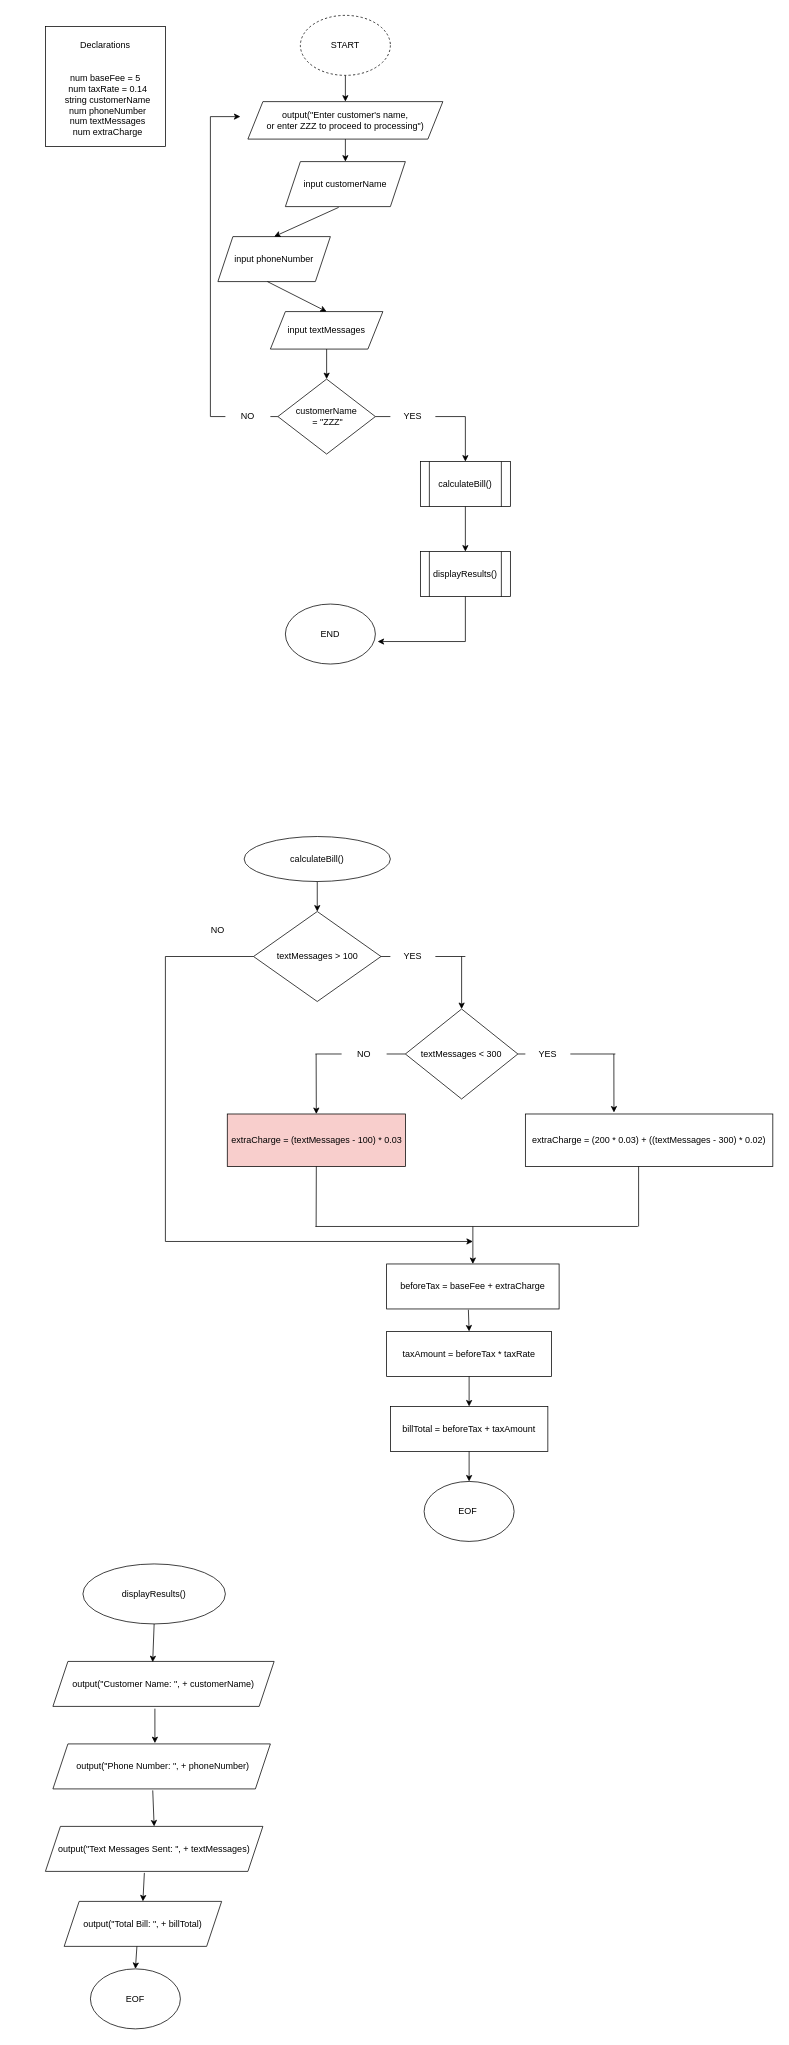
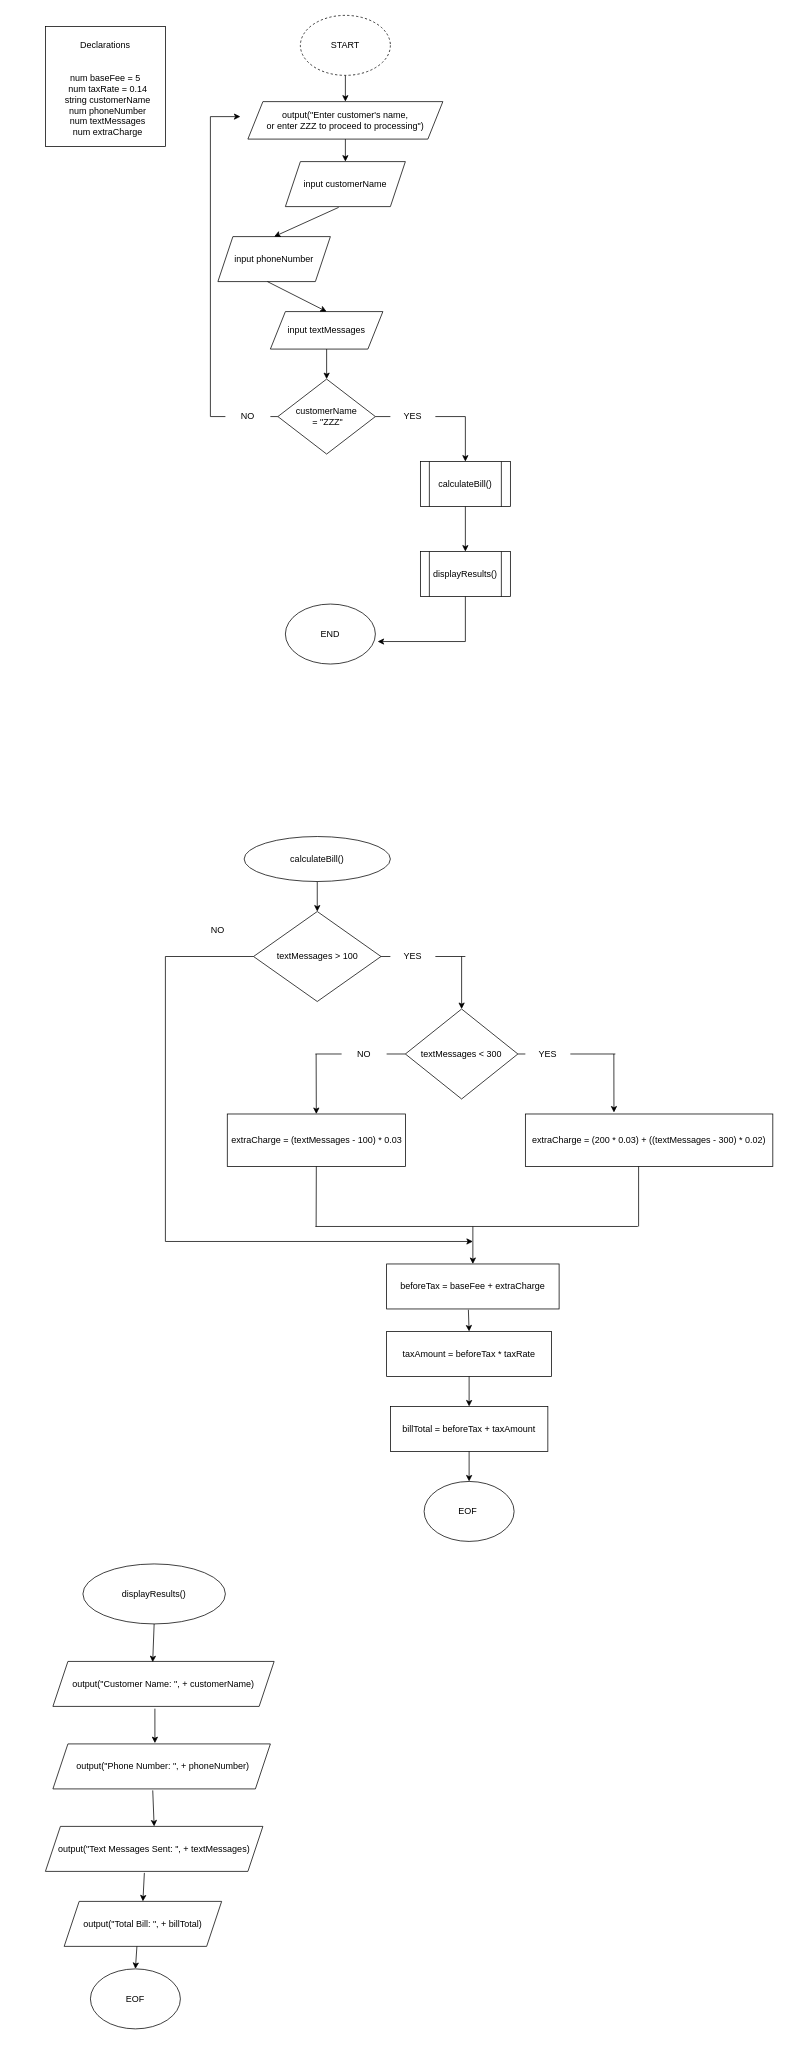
node "extraCharge = (textMessages - 100) * 0.03": fillcolor #f8cecc -> #ffffff
